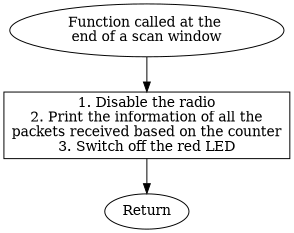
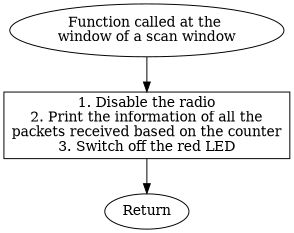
node "Function called at the end of a scan window": label "Function called at the end of a scan window" -> "Function called at the window of a scan window"
